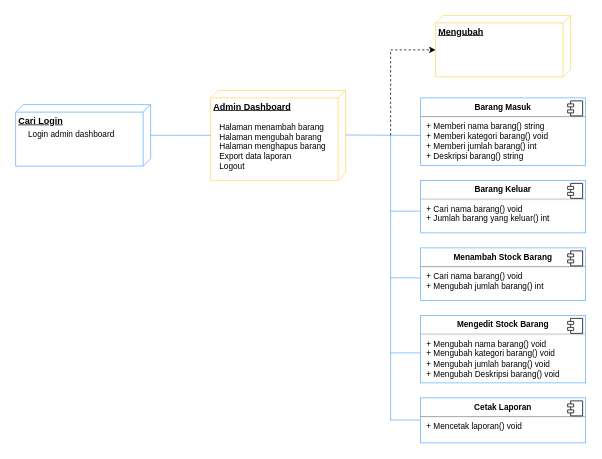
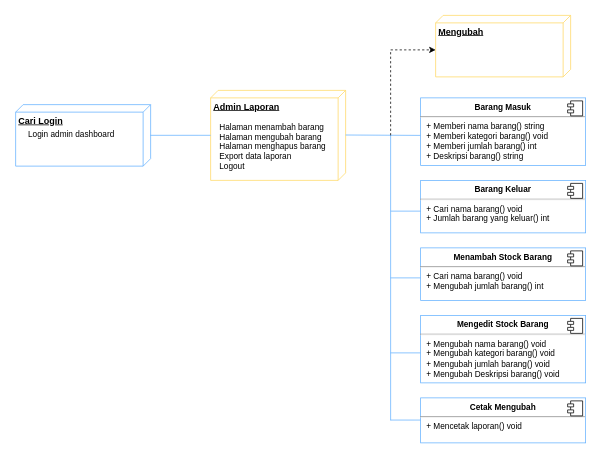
node "Admin Dashboard": label "Admin Dashboard" -> "Admin Laporan"
node "Cetak Laporan + Mencetak laporan() void": label "Cetak Laporan + Mencetak laporan() void" -> "Cetak Mengubah + Mencetak laporan() void"
